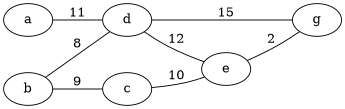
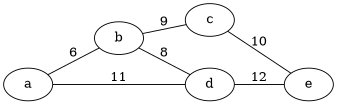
node "g": removed
edge "b" -- "a": added, label "6"
